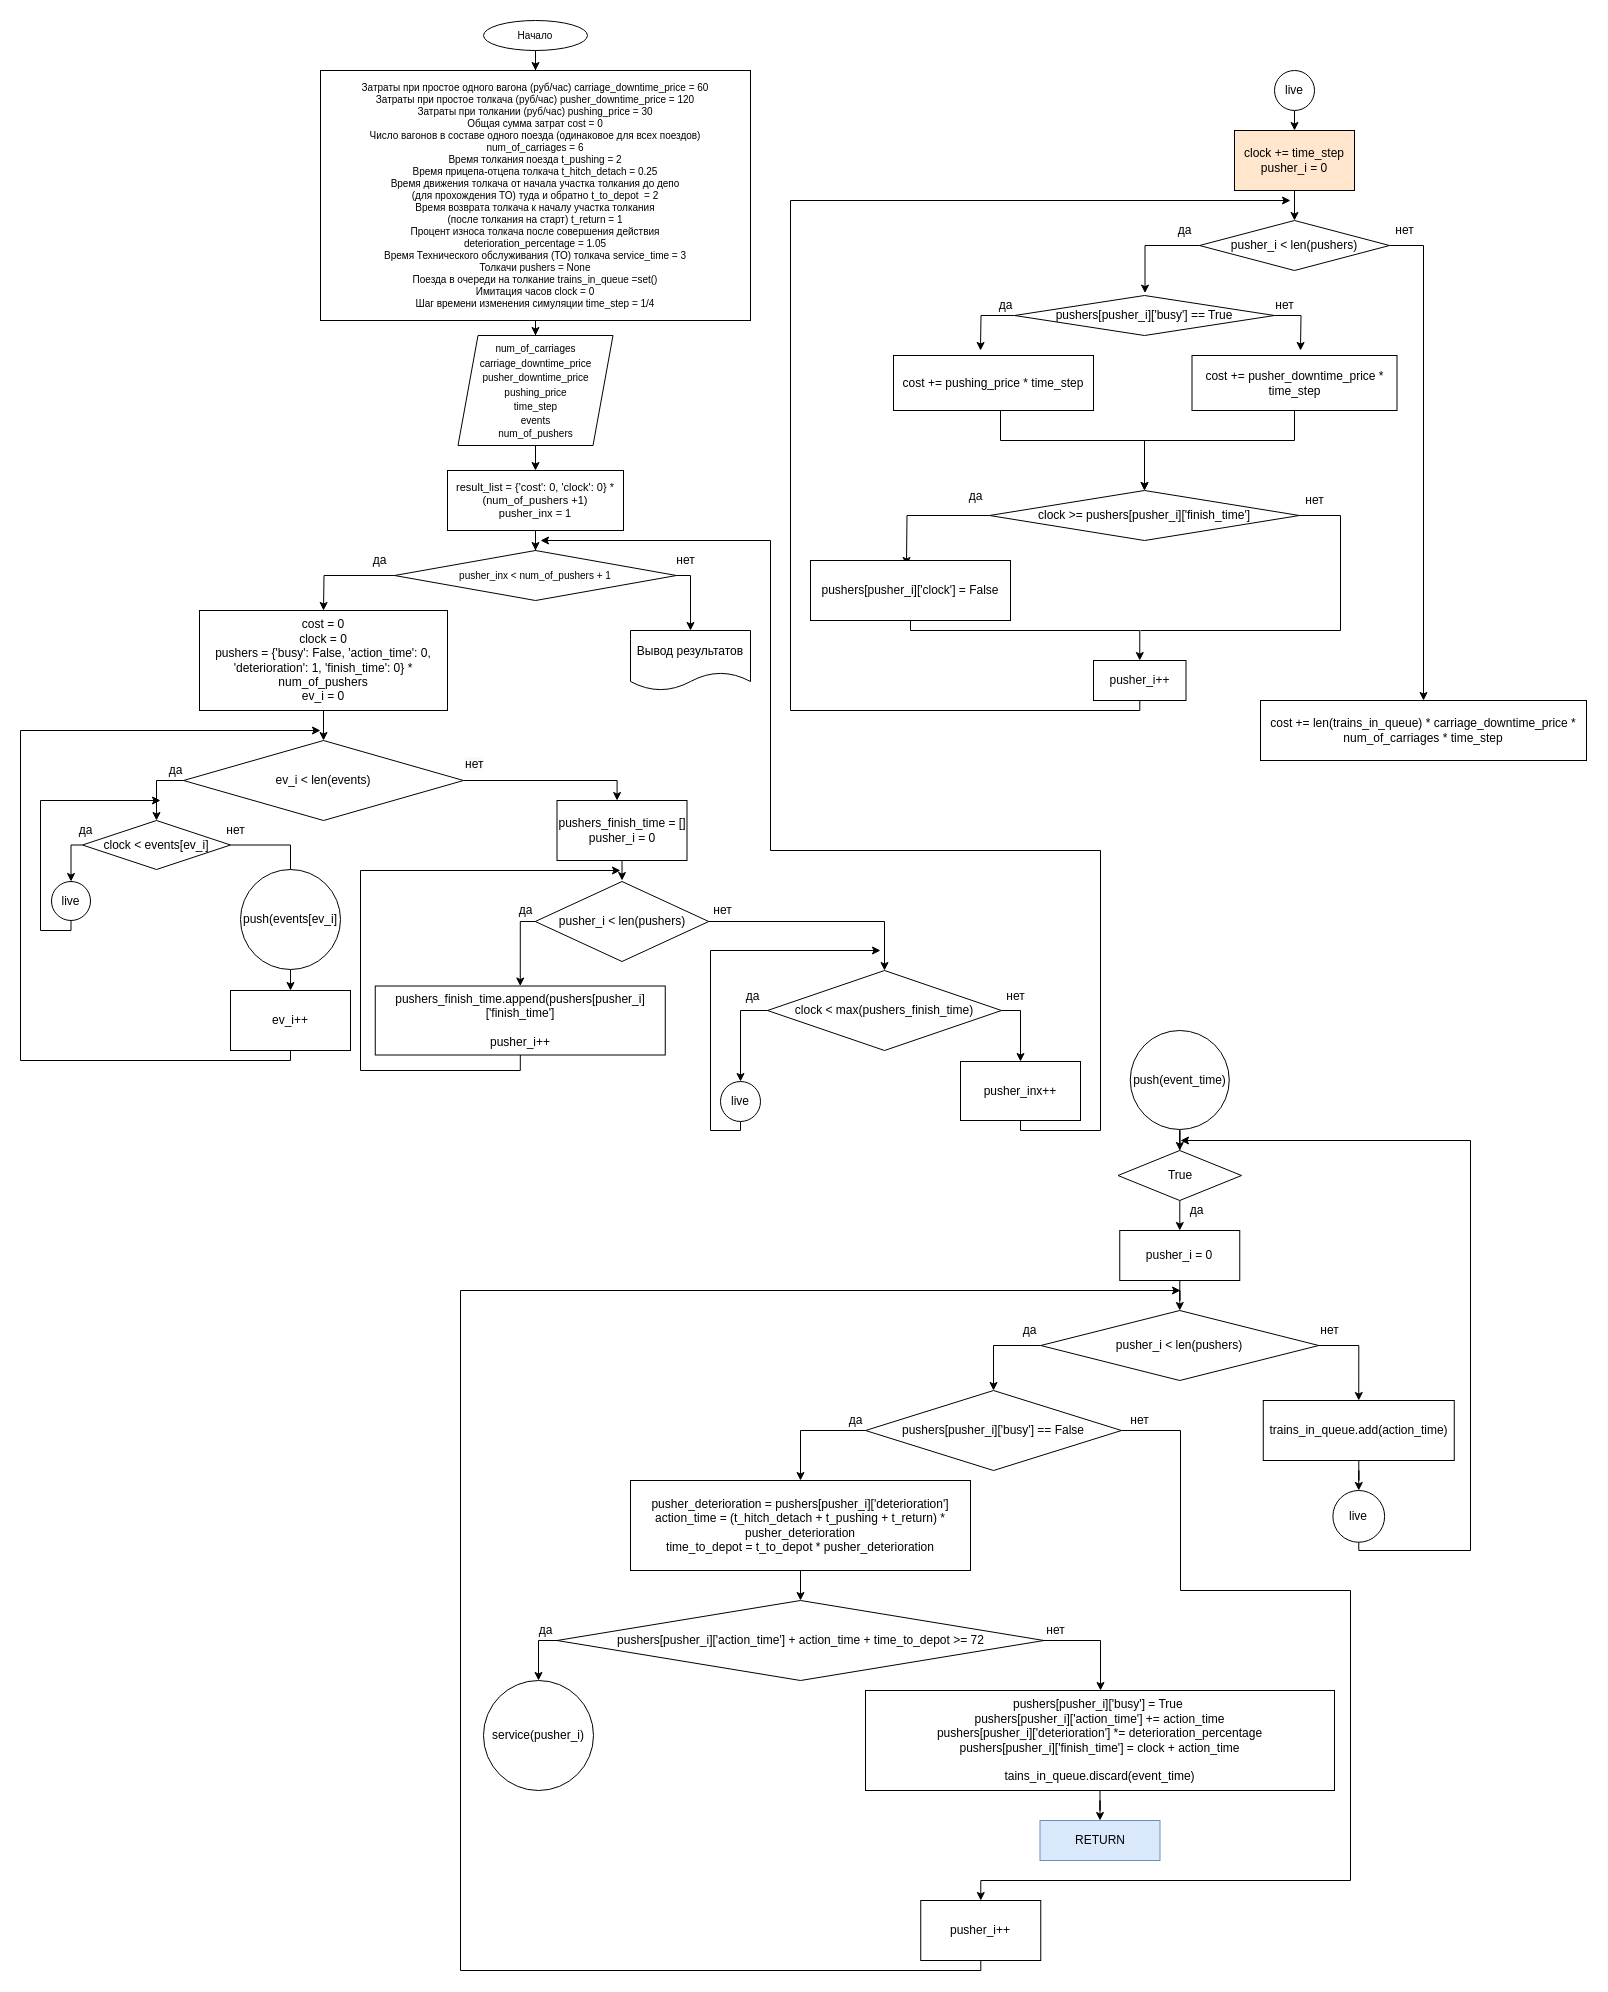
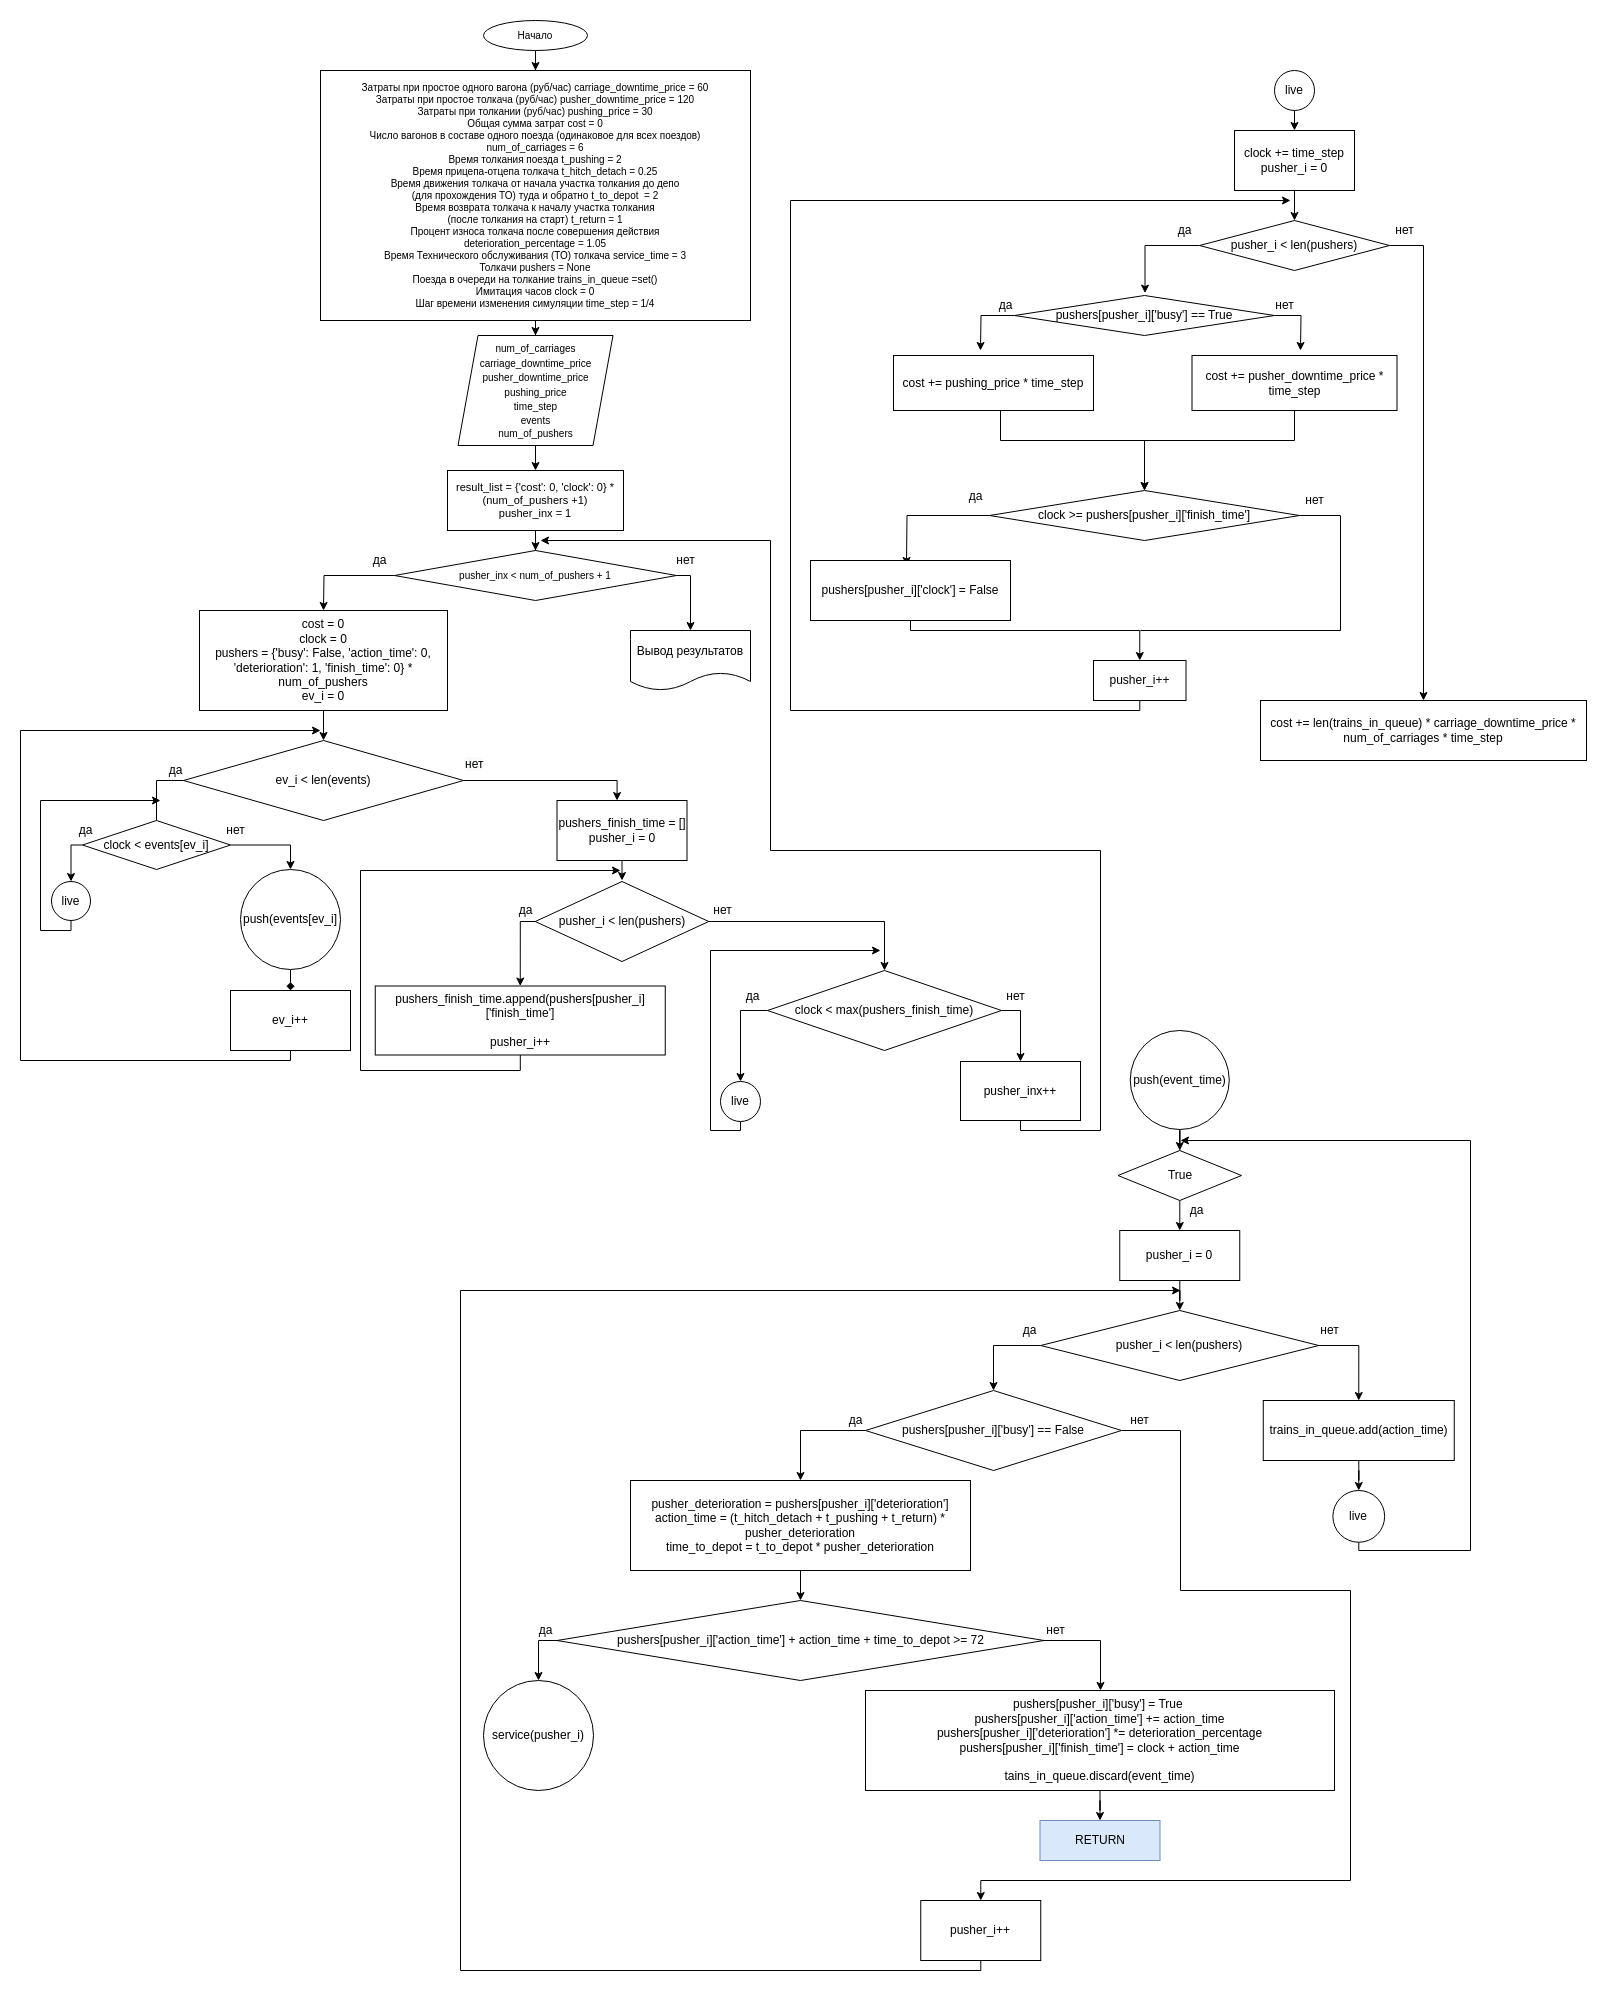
node "clock += time_step pusher_i = 0": fillcolor #ffe6cc -> #ffffff
edge "ev_i < len(events)" -> "clock < events[ev_i]": arrowhead classic -> none
edge "clock < events[ev_i]" -- "push(events[ev_i]": arrowhead none -> classic
edge "push(events[ev_i]" -> "ev_i++": arrowhead classic -> diamond
